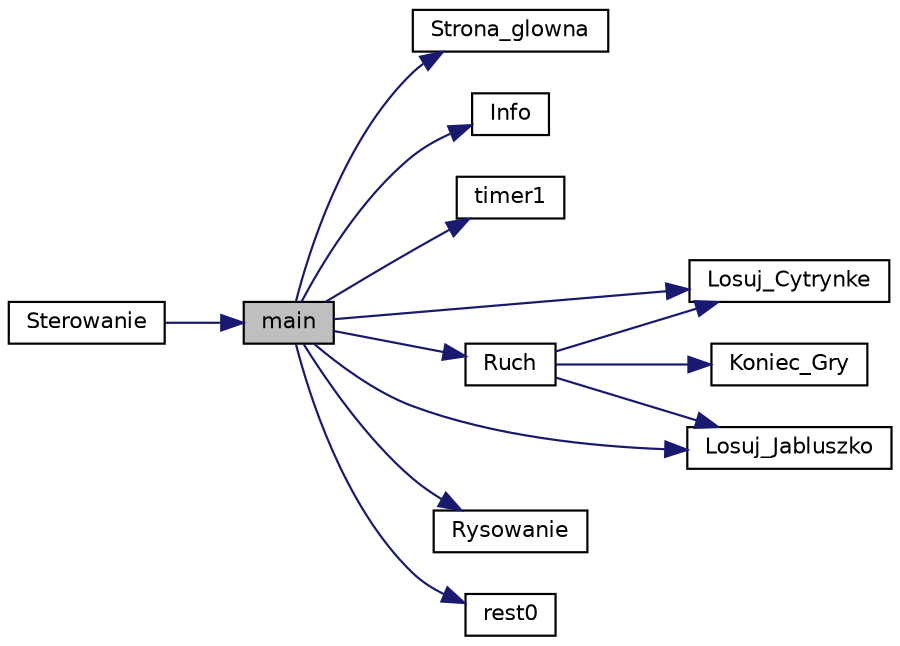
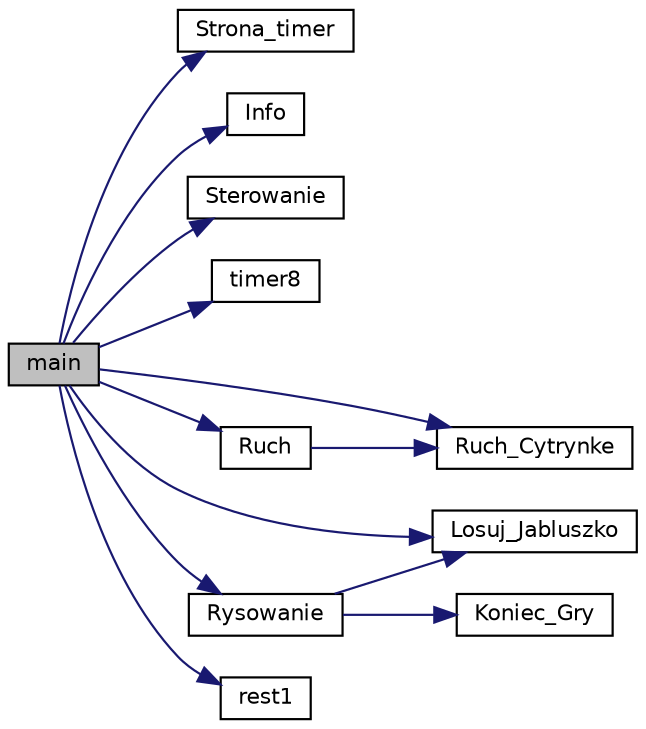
node "Strona_glowna": label "Strona_glowna" -> "Strona_timer"
node "timer1": label "timer1" -> "timer8"
node "Losuj_Cytrynke": label "Losuj_Cytrynke" -> "Ruch_Cytrynke"
edge "Sterowanie" -> "main": reversed
edge "Ruch" -> "Koniec_Gry": now "Rysowanie" -> "Koniec_Gry"
edge "Ruch" -> "Losuj_Jabluszko": now "Rysowanie" -> "Losuj_Jabluszko"
node "rest0": label "rest0" -> "rest1"
